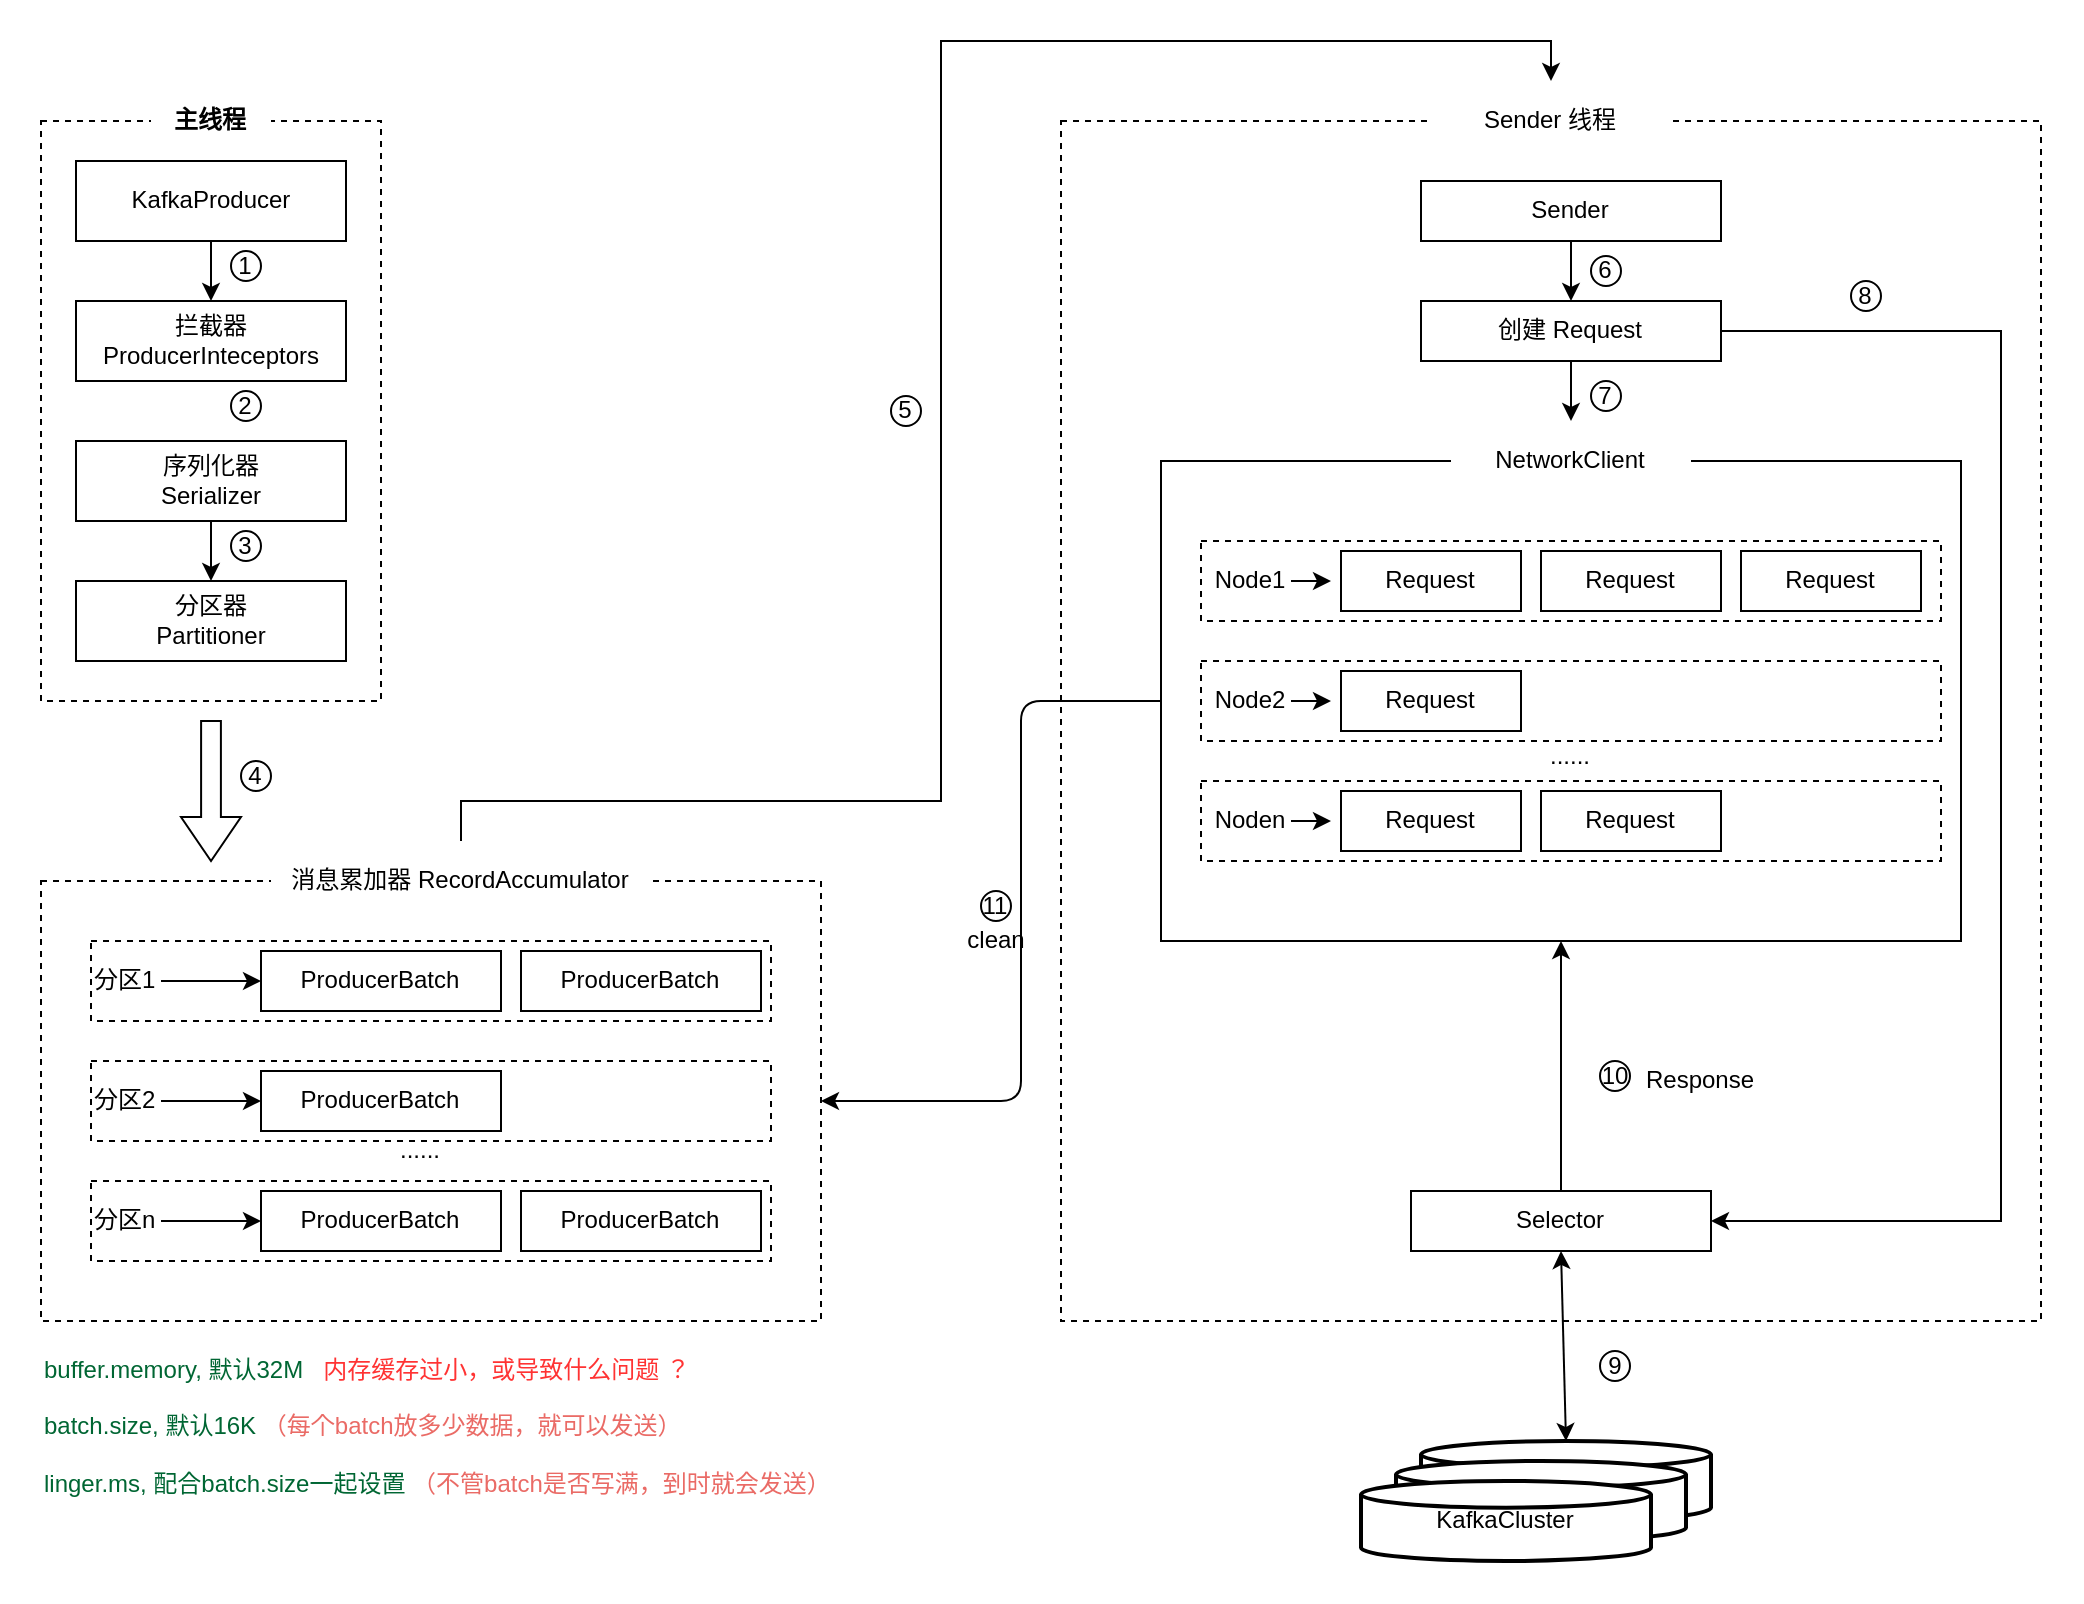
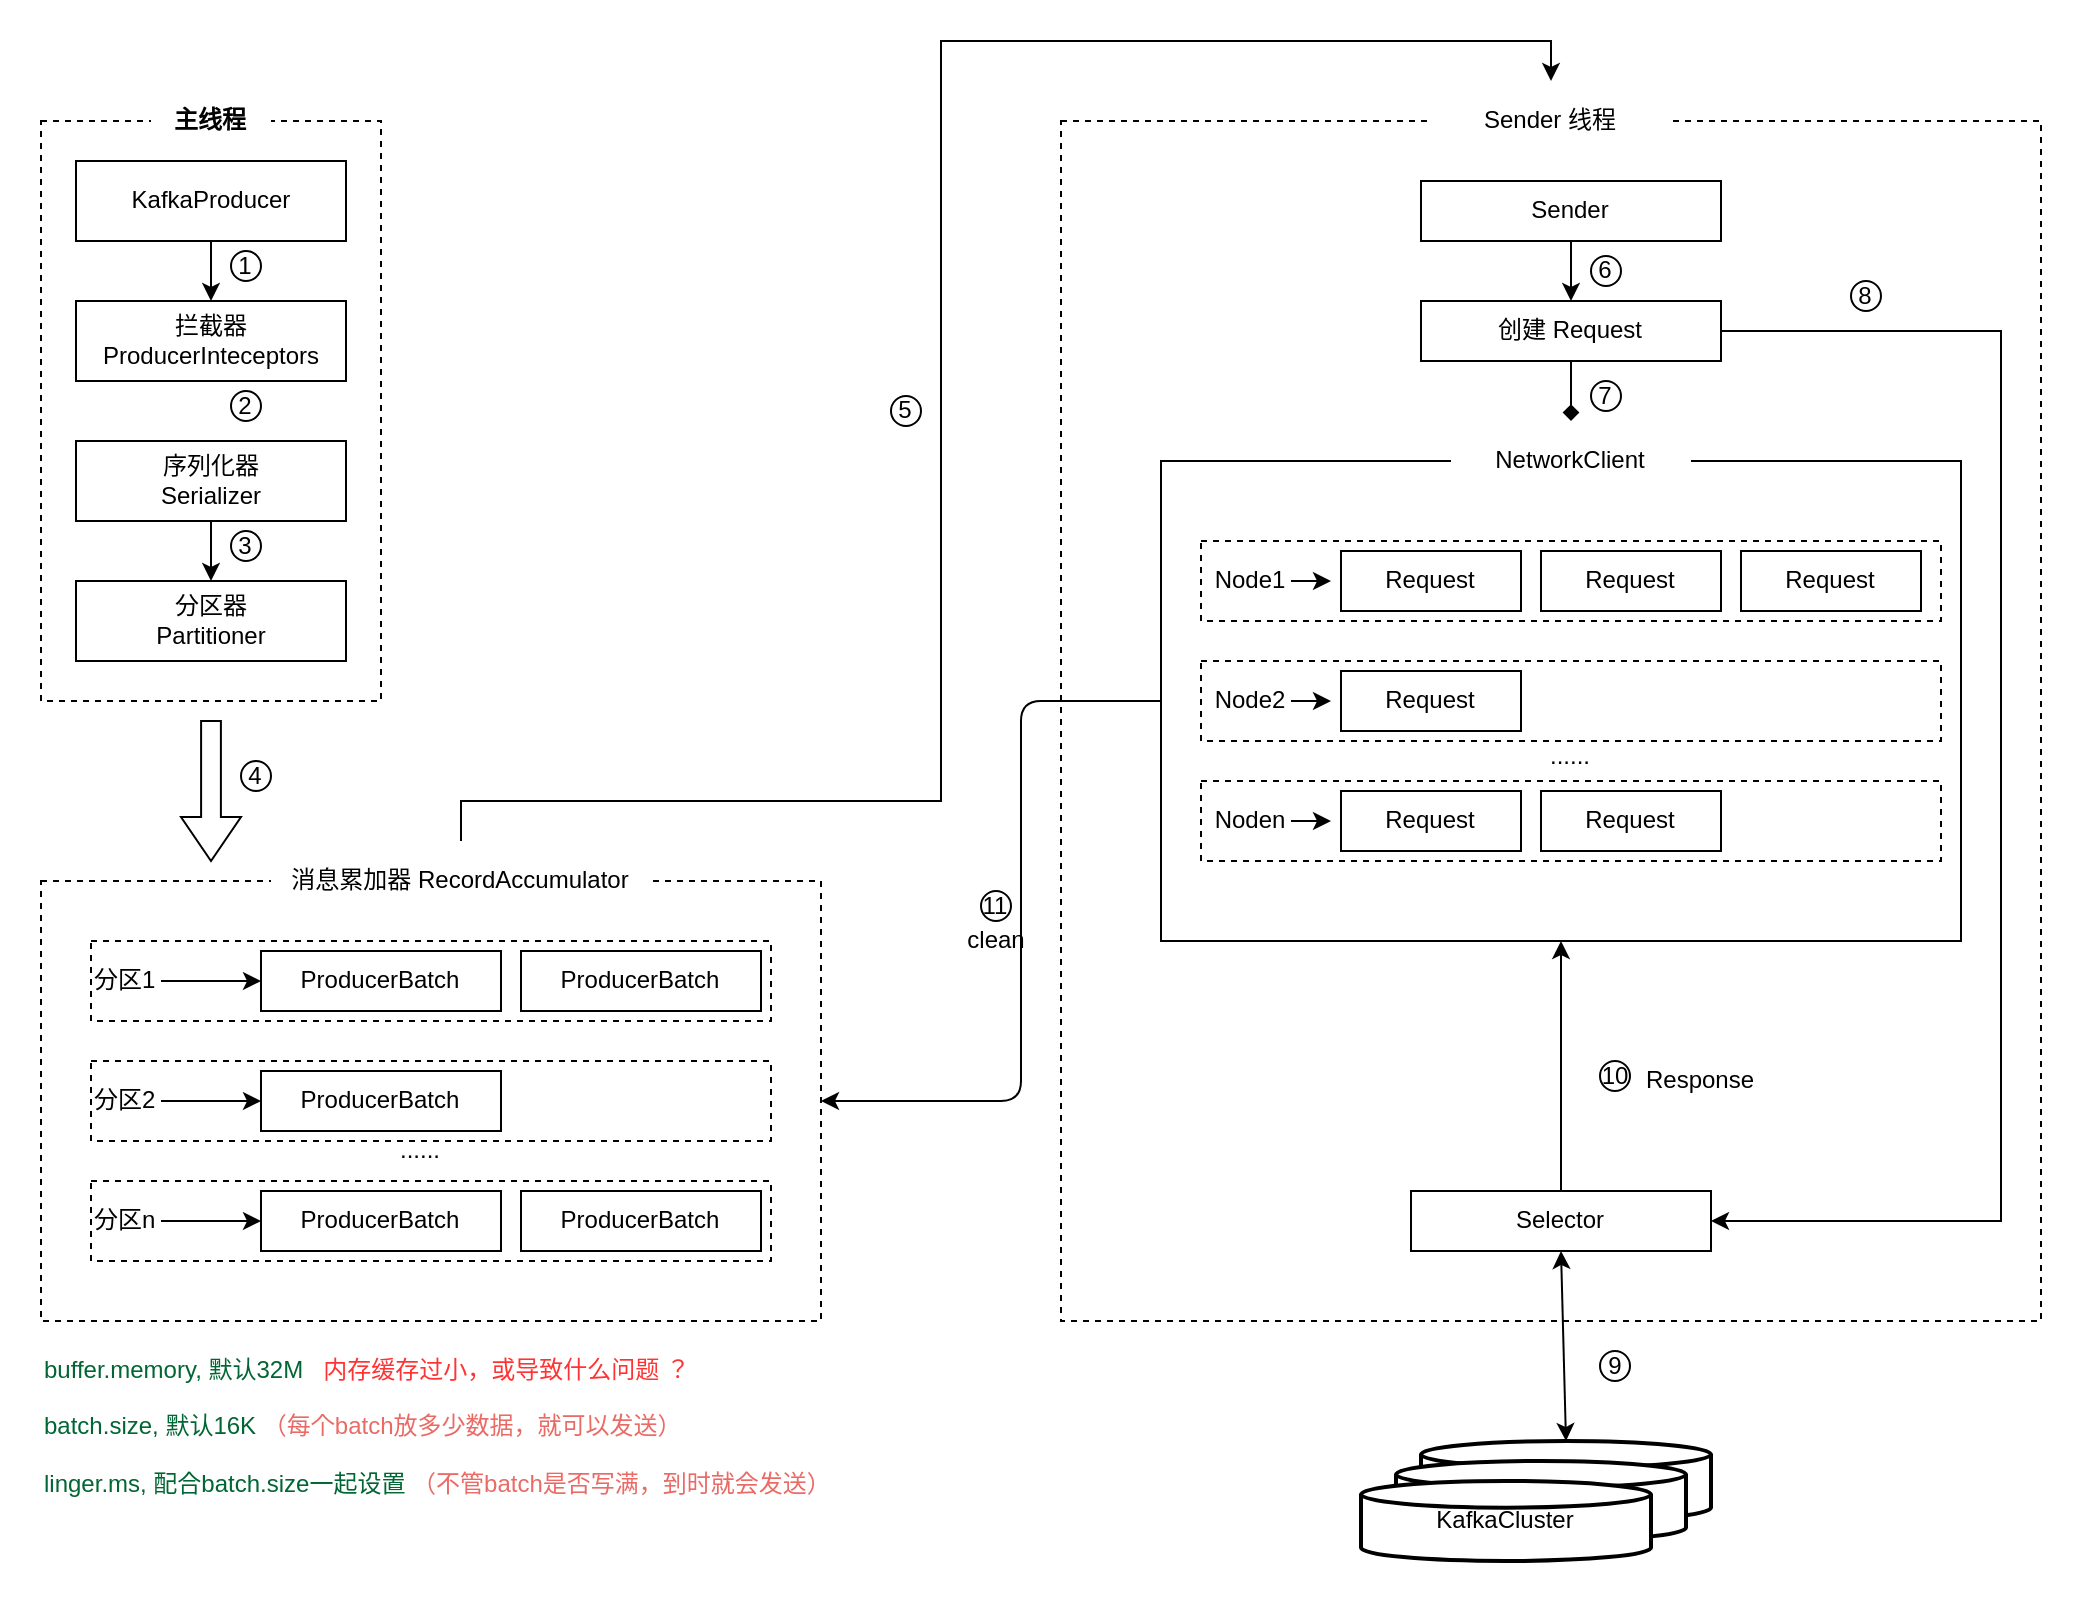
edge "创建 Request" -> "NetworkClient": arrowhead classic -> diamond
